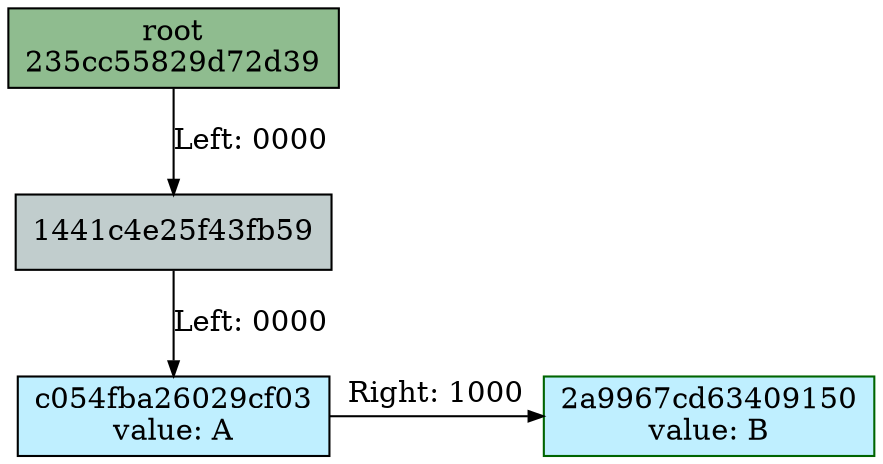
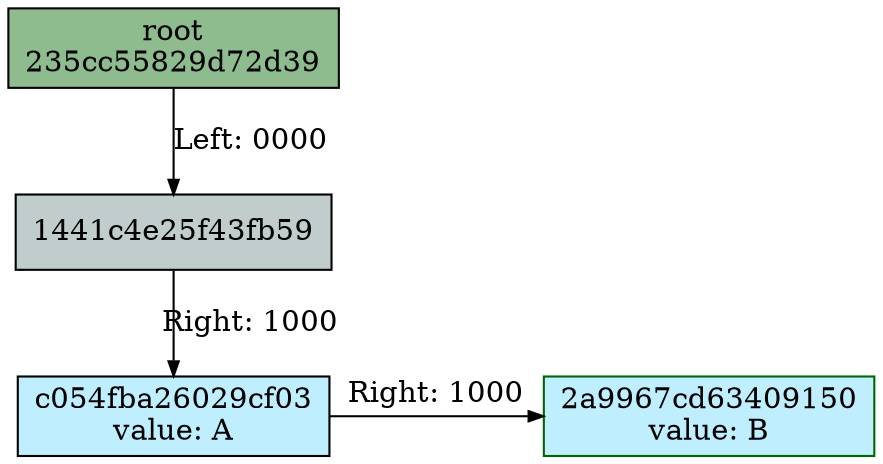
edge "1441c4e25f43fb59" -> "c054fba26029cf03 value: A": label "Left: 0000" -> "Right: 1000"
